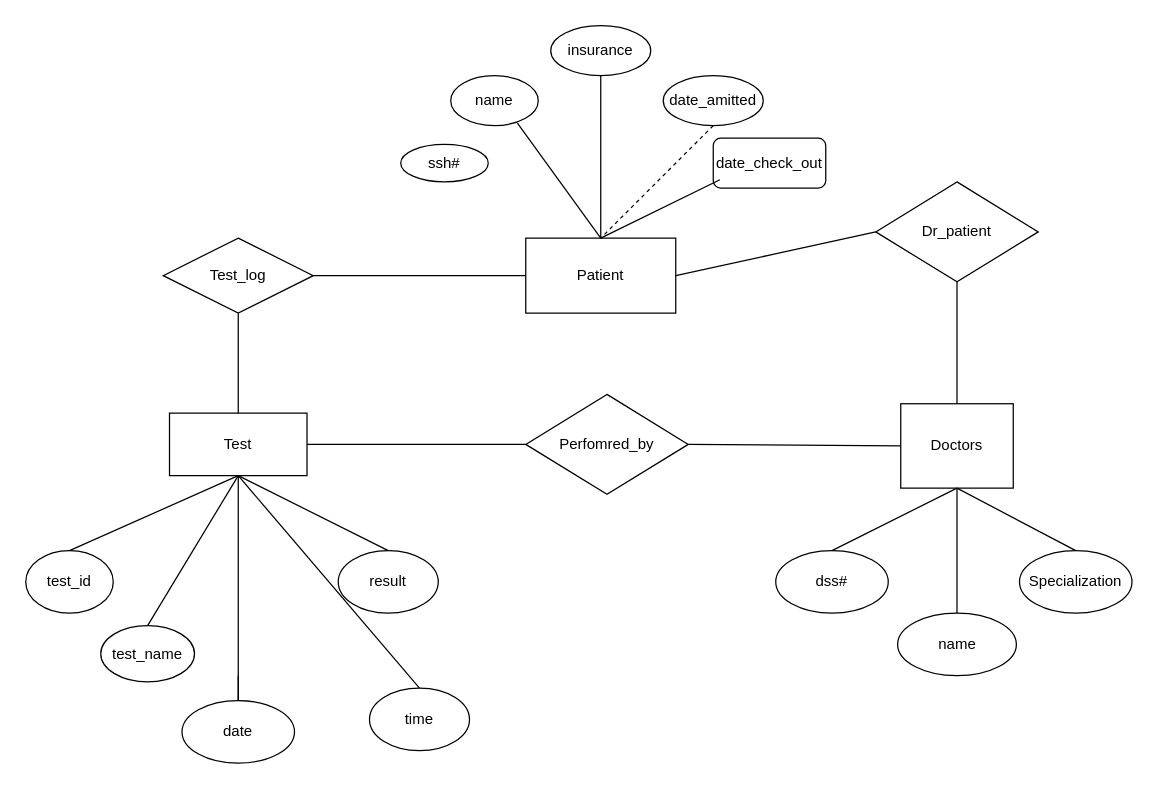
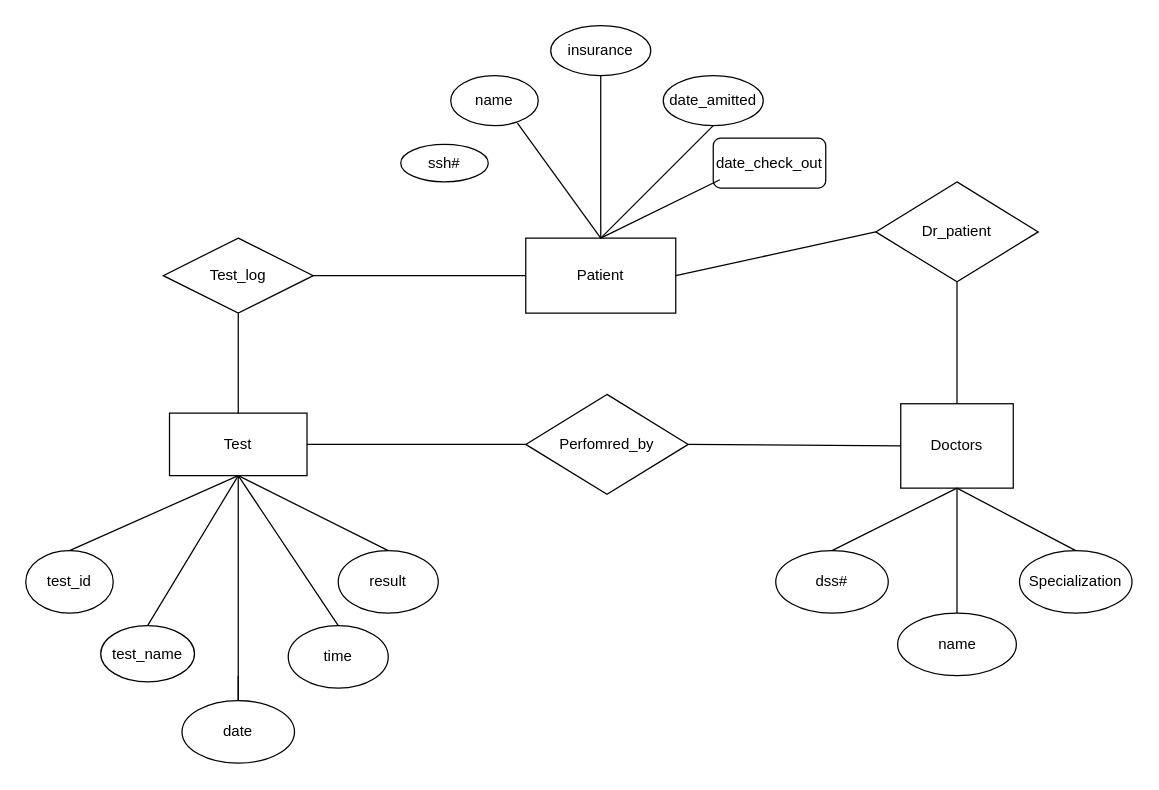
edge "date_amitted" -- "Patient": style dashed -> solid
node "time": moved (419, 719) -> (338, 657)
